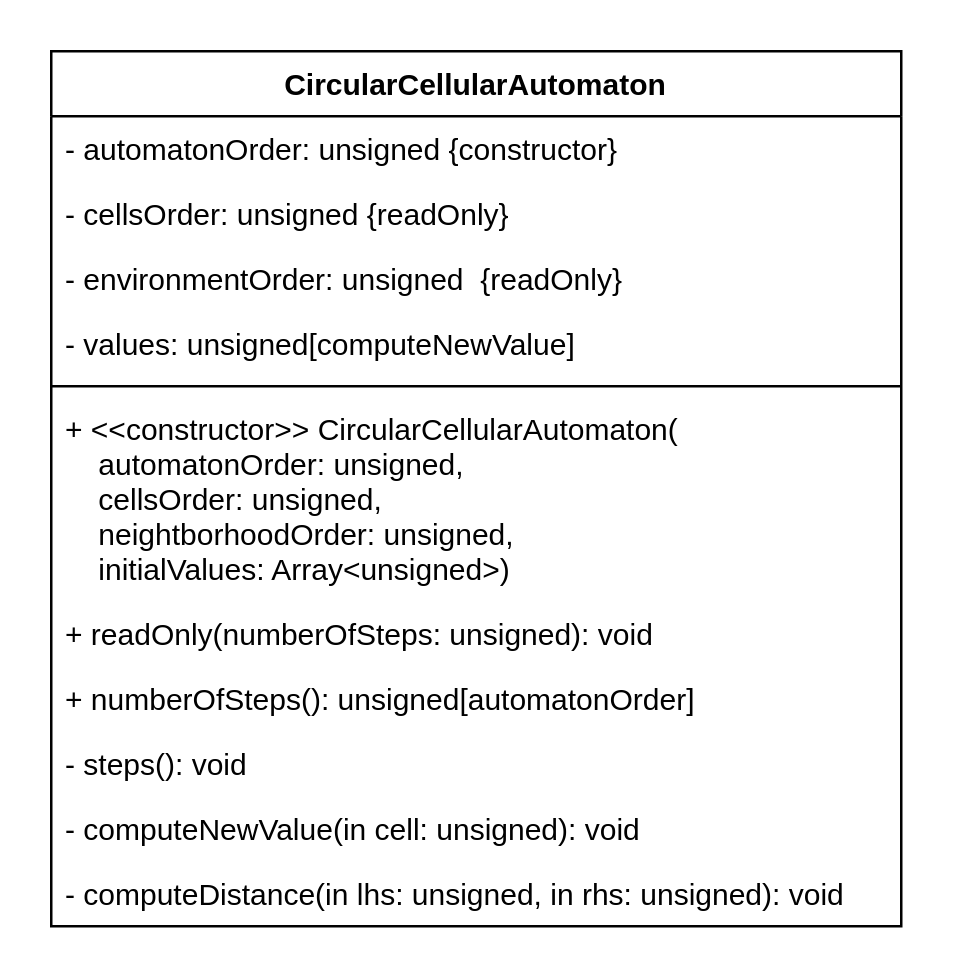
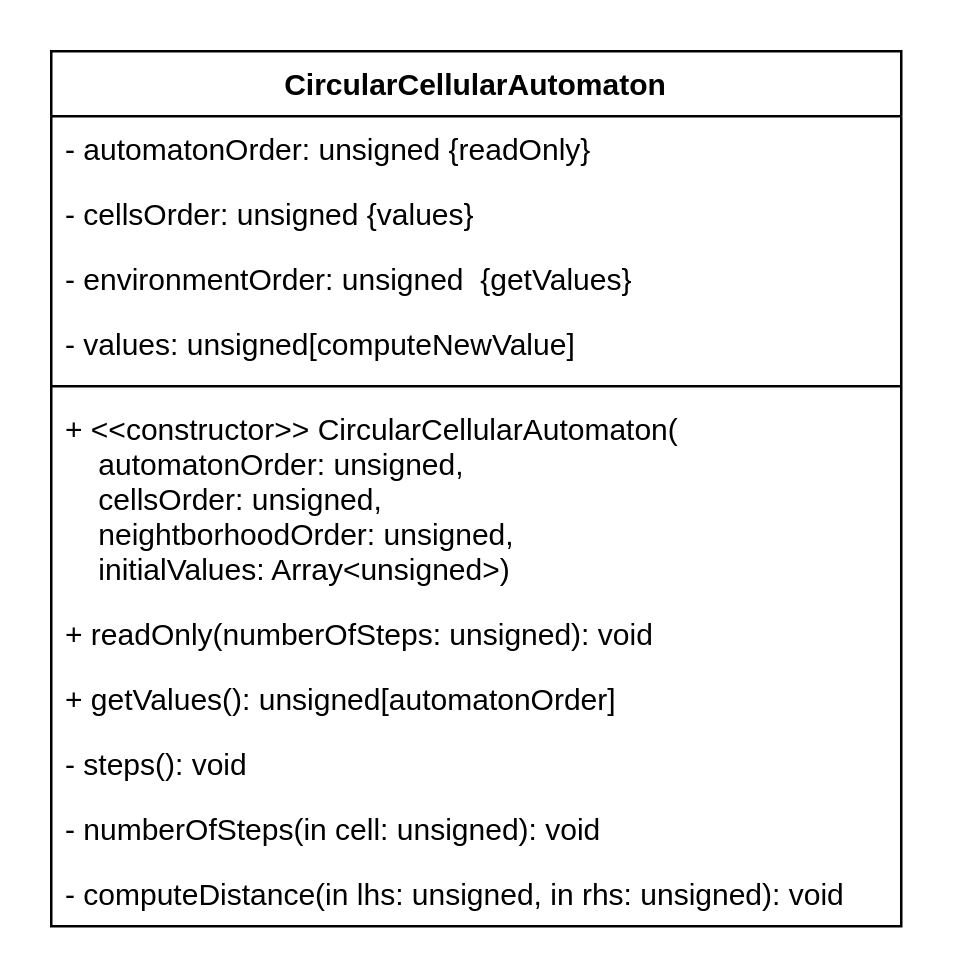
node "- automatonOrder: unsigned {constructor}": label "- automatonOrder: unsigned {constructor}" -> "- automatonOrder: unsigned {readOnly}"
node "- cellsOrder: unsigned {readOnly}": label "- cellsOrder: unsigned {readOnly}" -> "- cellsOrder: unsigned {values}"
node "- environmentOrder: unsigned {readOnly}": label "- environmentOrder: unsigned {readOnly}" -> "- environmentOrder: unsigned {getValues}"
node "+ numberOfSteps(): unsigned[automatonOrder]": label "+ numberOfSteps(): unsigned[automatonOrder]" -> "+ getValues(): unsigned[automatonOrder]"
node "- computeNewValue(in cell: unsigned): void": label "- computeNewValue(in cell: unsigned): void" -> "- numberOfSteps(in cell: unsigned): void"
